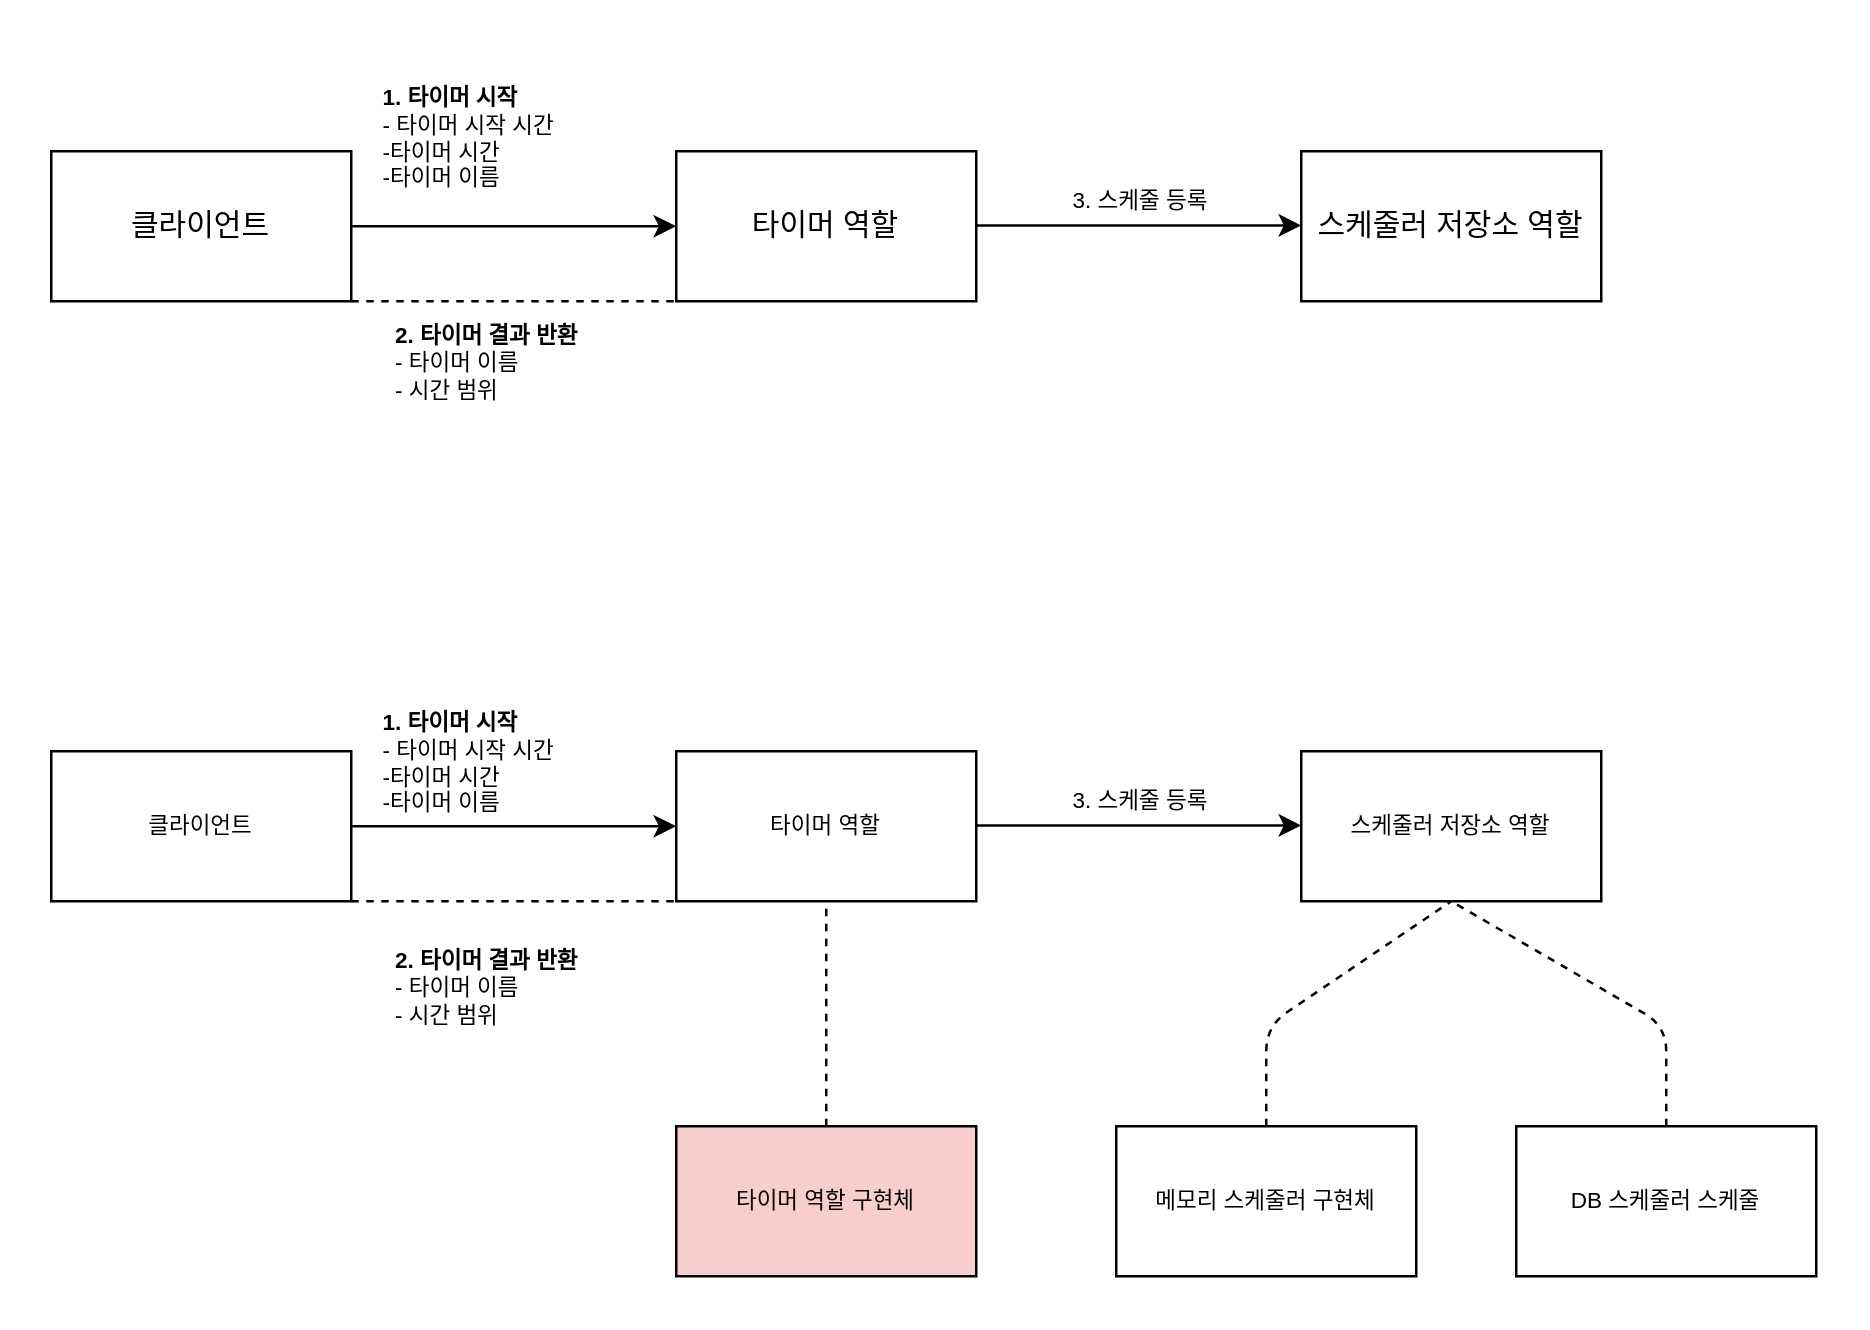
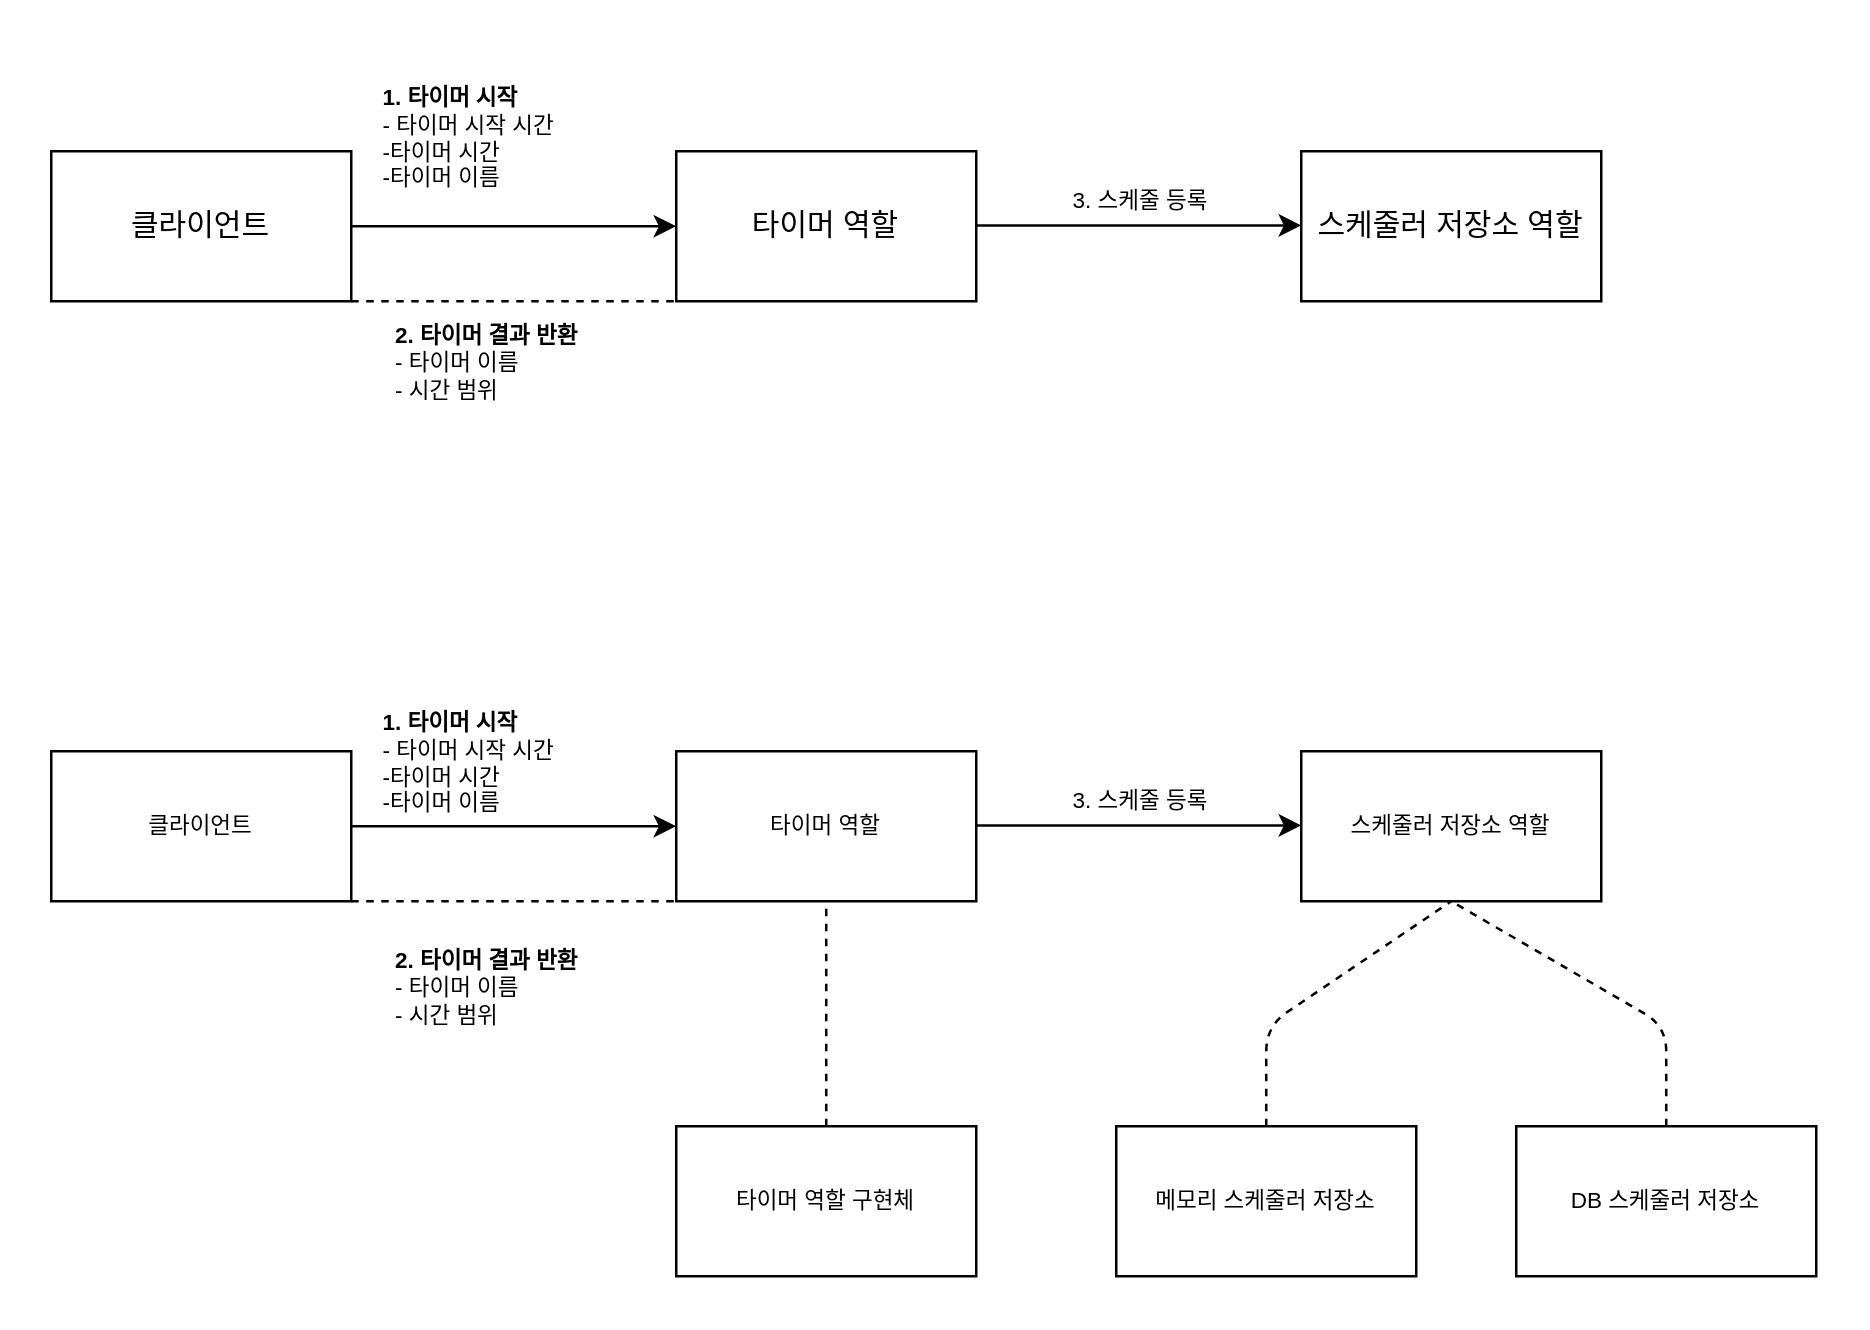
node "타이머 역할 구현체": fillcolor #f8cecc -> #ffffff
node "메모리 스케줄러 구현체": label "메모리 스케줄러 구현체" -> "메모리 스케줄러 저장소"
node "DB 스케줄러 스케줄": label "DB 스케줄러 스케줄" -> "DB 스케줄러 저장소"
